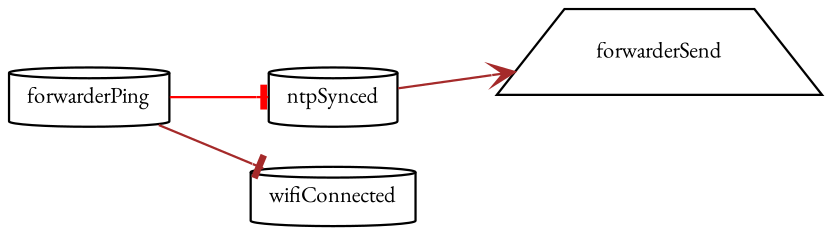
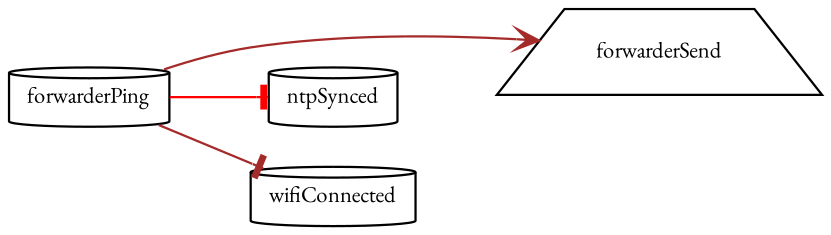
edge "ntpSynced" -> "forwarderSend": now "forwarderPing" -> "forwarderSend"
